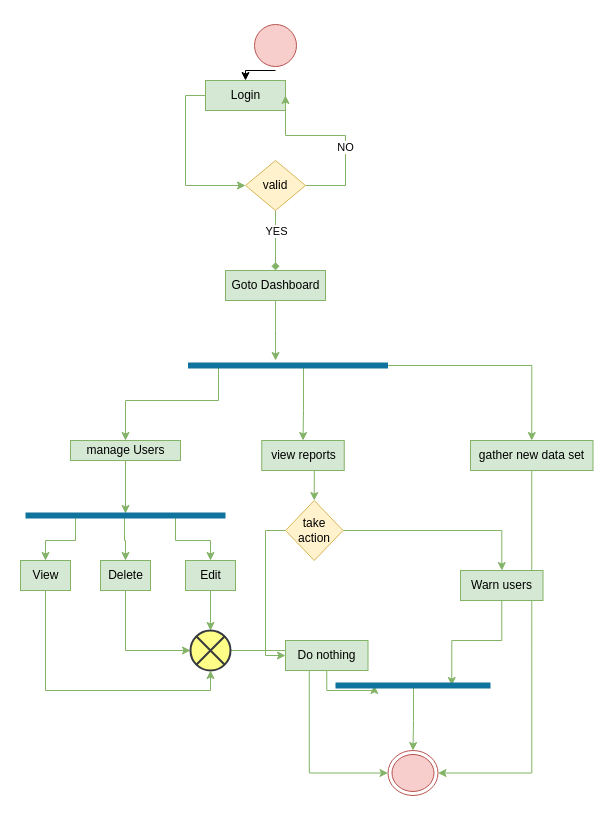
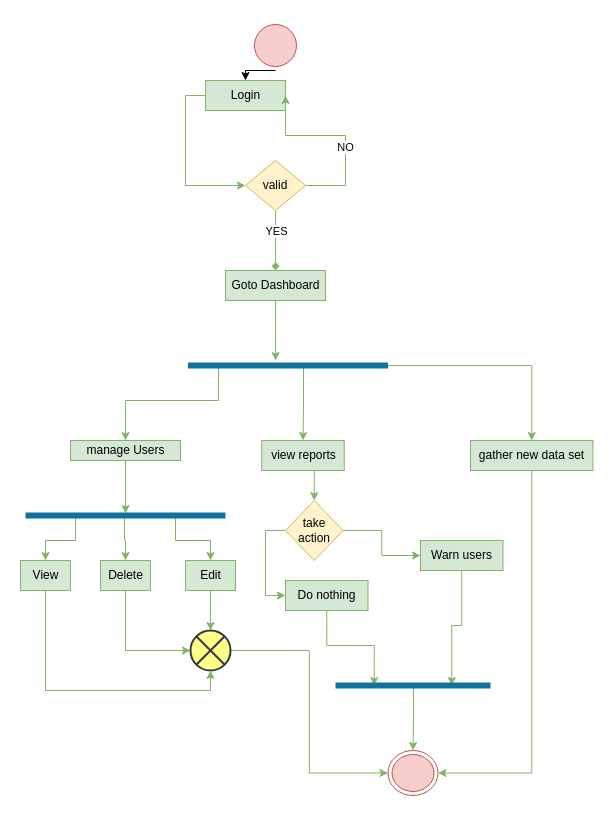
node "Warn users": moved (502, 586) -> (462, 556)
node "Do nothing": moved (327, 656) -> (327, 596)
